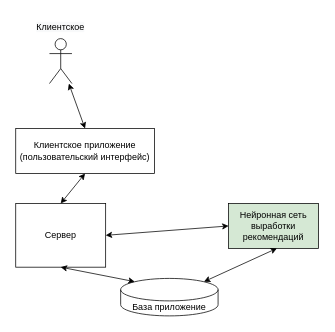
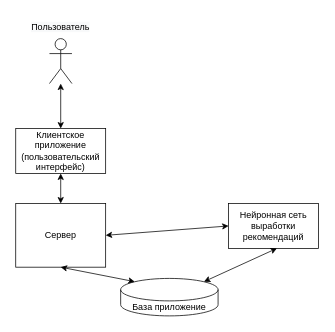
node "Клиентское": label "Клиентское" -> "Пользователь"
node "Клиентское приложение (пользовательский интерфейс)": size 139x45 -> 90x45
node "Нейронная сеть выработки рекомендаций": fillcolor #d5e8d4 -> #ffffff
